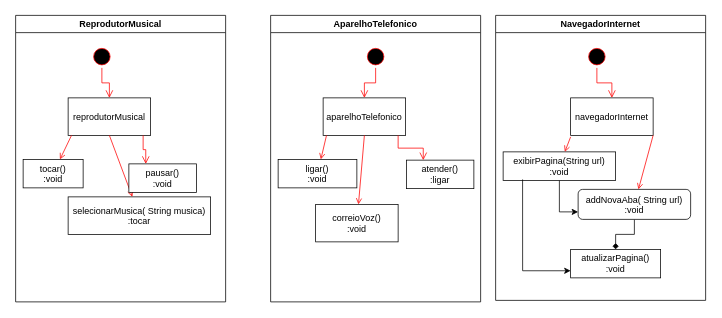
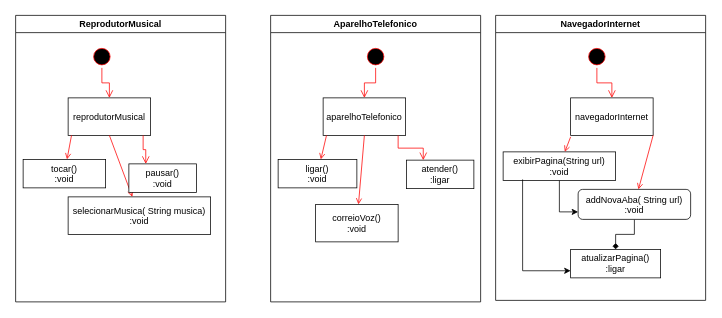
node "tocar() :void": size 60x29 -> 83x29
node "selecionarMusica( String musica) :tocar": label "selecionarMusica( String musica) :tocar" -> "selecionarMusica( String musica) :void"
node "atualizarPagina() :void": label "atualizarPagina() :void" -> "atualizarPagina() :ligar"
